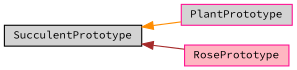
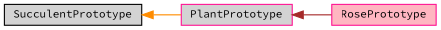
edge "RosePrototype" -> "SucculentPrototype": now "RosePrototype" -> "PlantPrototype"
